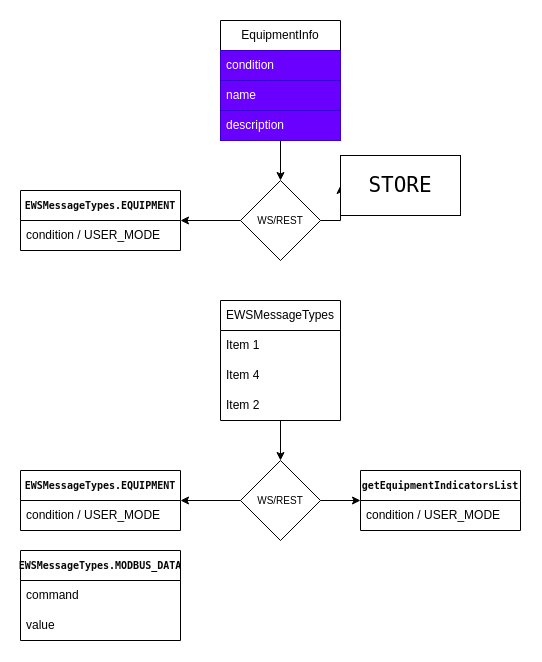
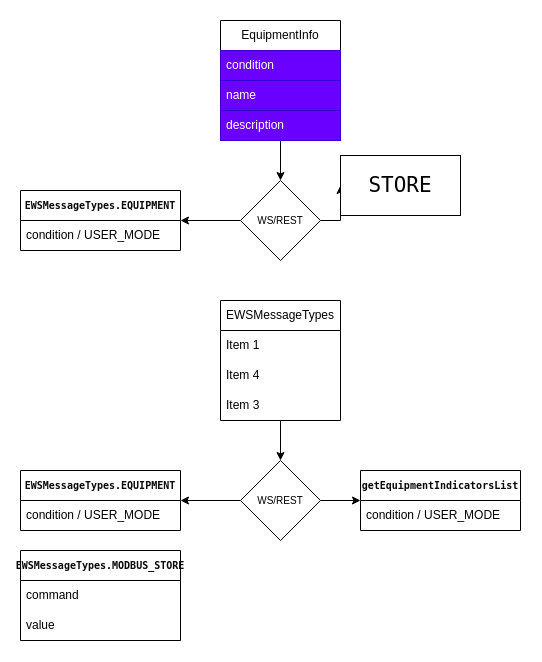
node "Item 2": label "Item 2" -> "Item 3"
node "EWSMessageTypes.MODBUS_DATA": label "EWSMessageTypes.MODBUS_DATA" -> "EWSMessageTypes.MODBUS_STORE"
